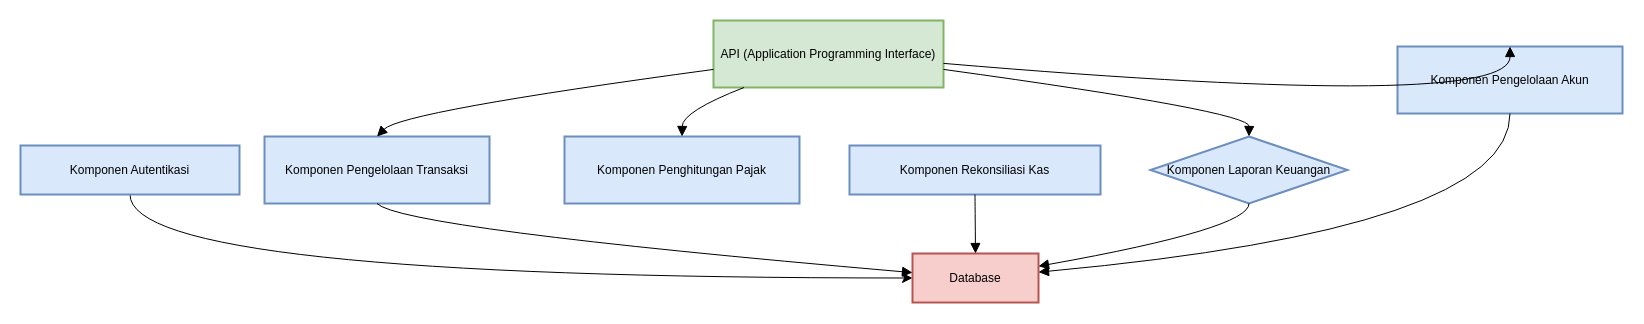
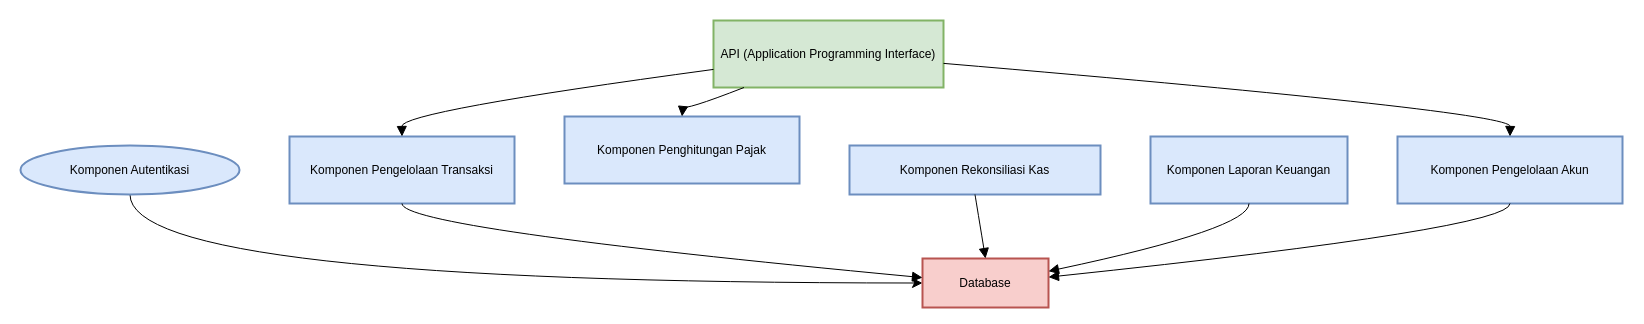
node "Komponen Pengelolaan Akun": moved (1510, 80) -> (1510, 170)
edge "API (Application Programming Interface)" -> "Komponen Laporan Keuangan": removed
node "Komponen Autentikasi": shape rectangle -> ellipse
node "Komponen Pengelolaan Transaksi": moved (377, 170) -> (402, 170)
node "Komponen Penghitungan Pajak": moved (682, 170) -> (682, 150)
node "Komponen Laporan Keuangan": shape diamond -> rectangle
node "Database": moved (976, 278) -> (986, 283)
